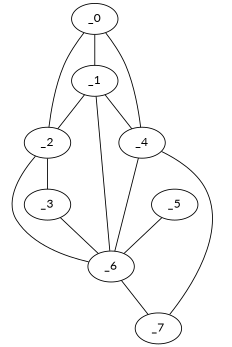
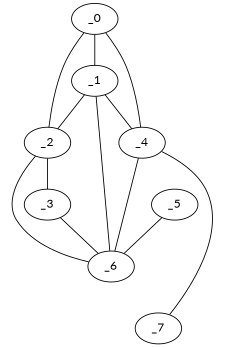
edge "_6" -- "_7": removed
